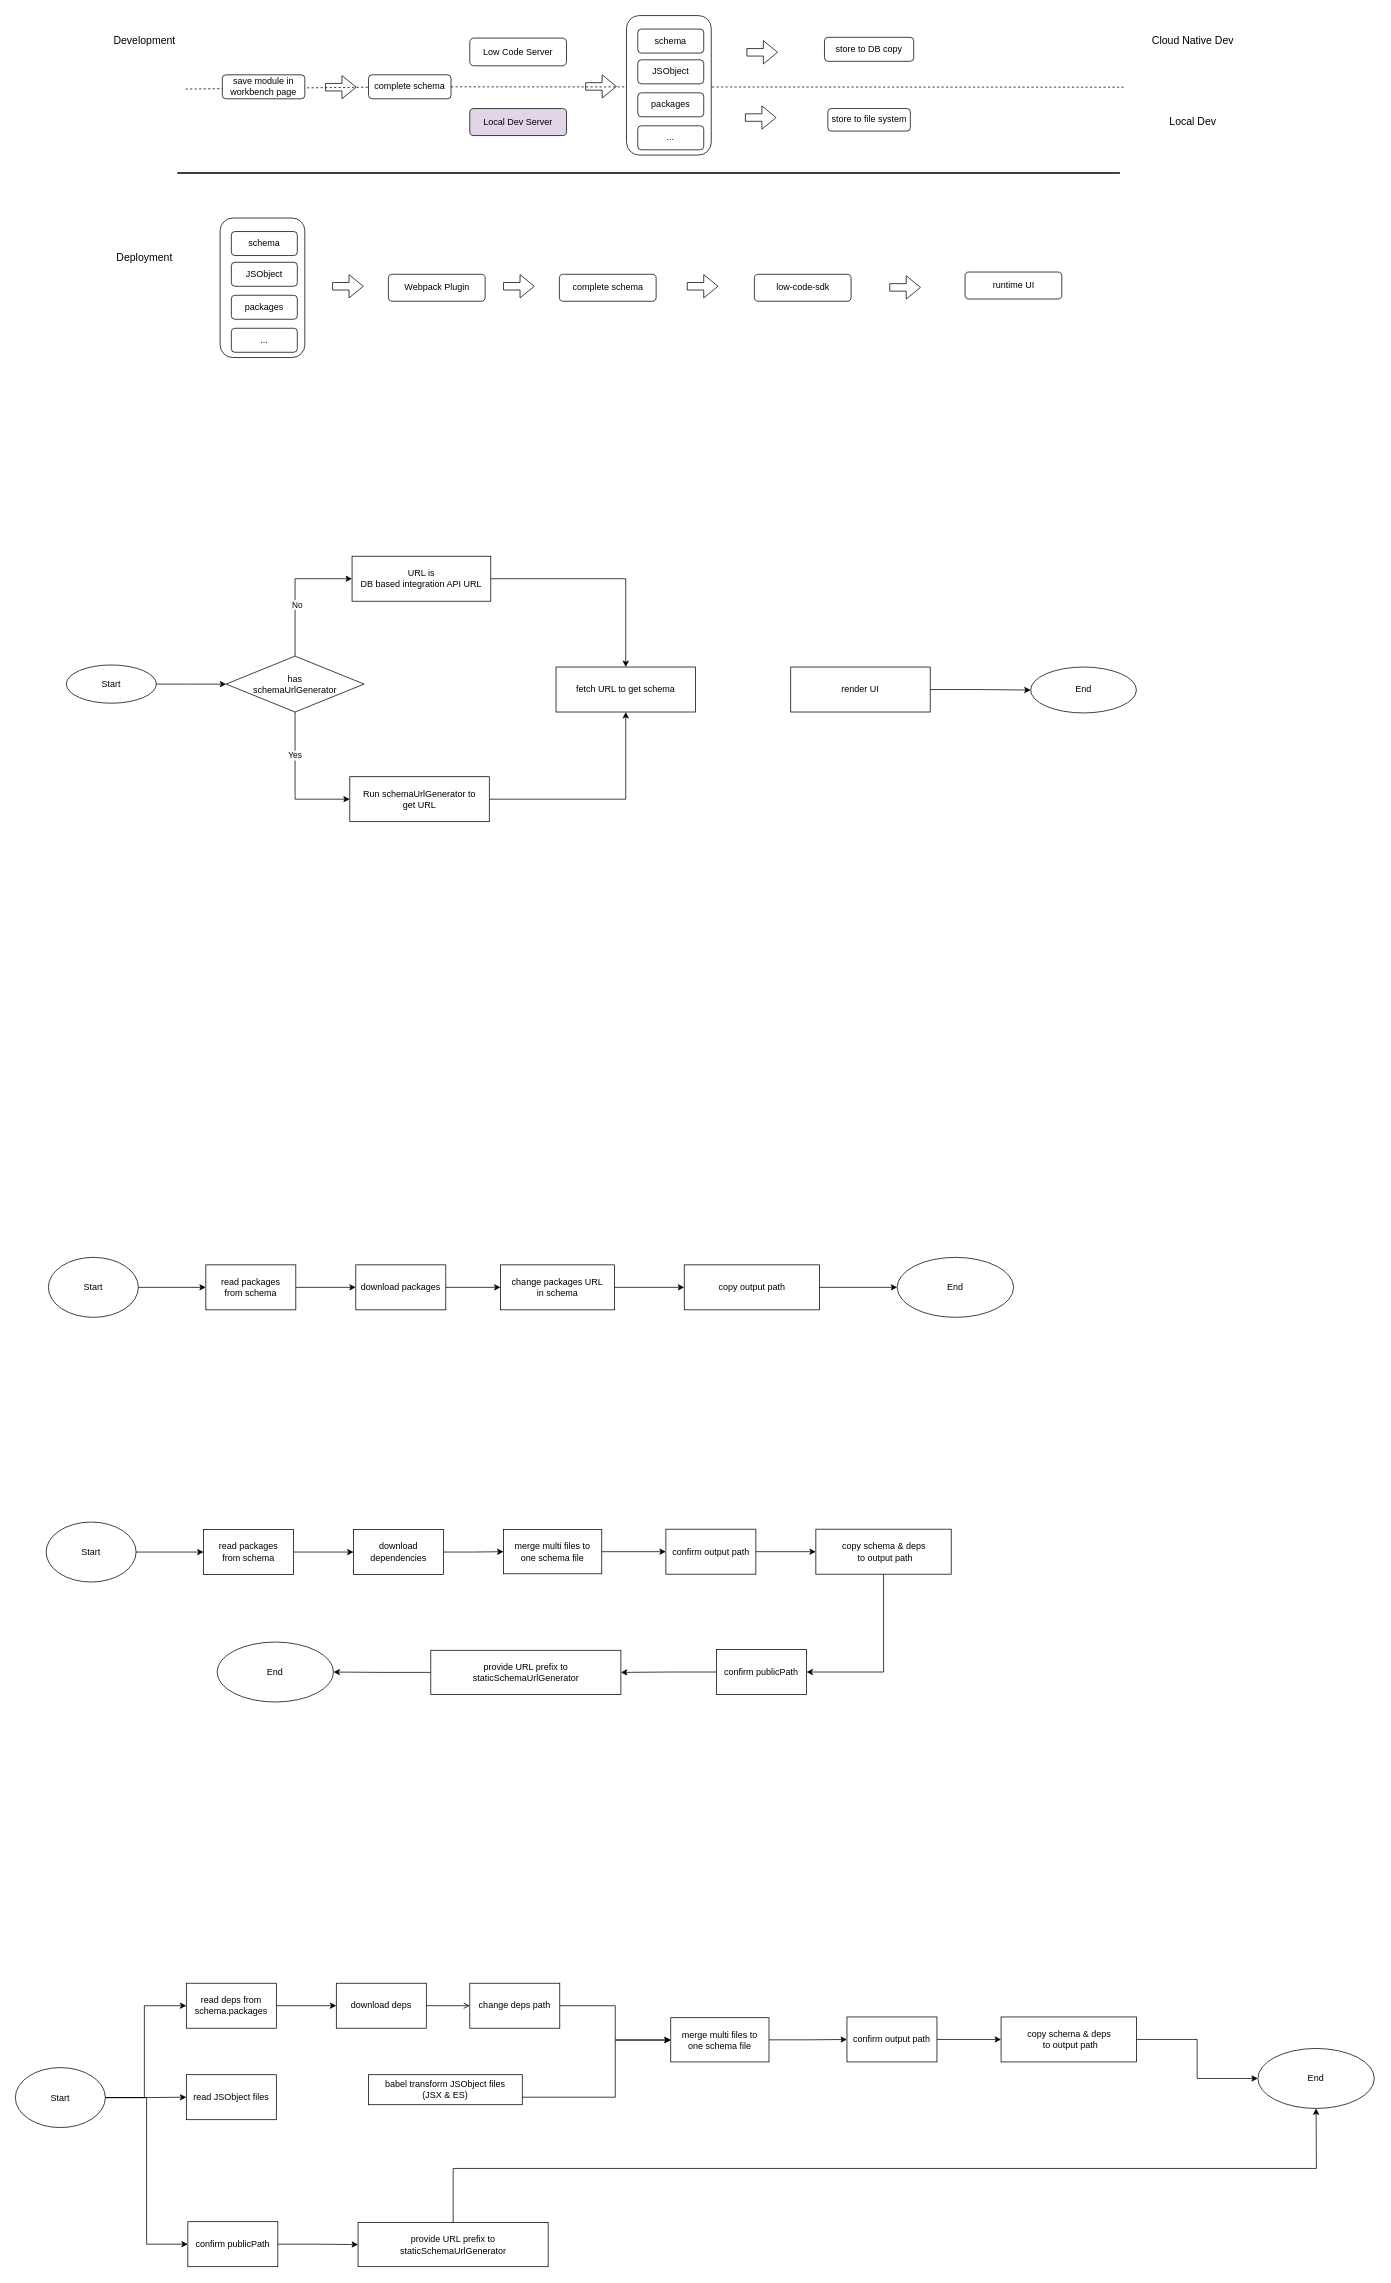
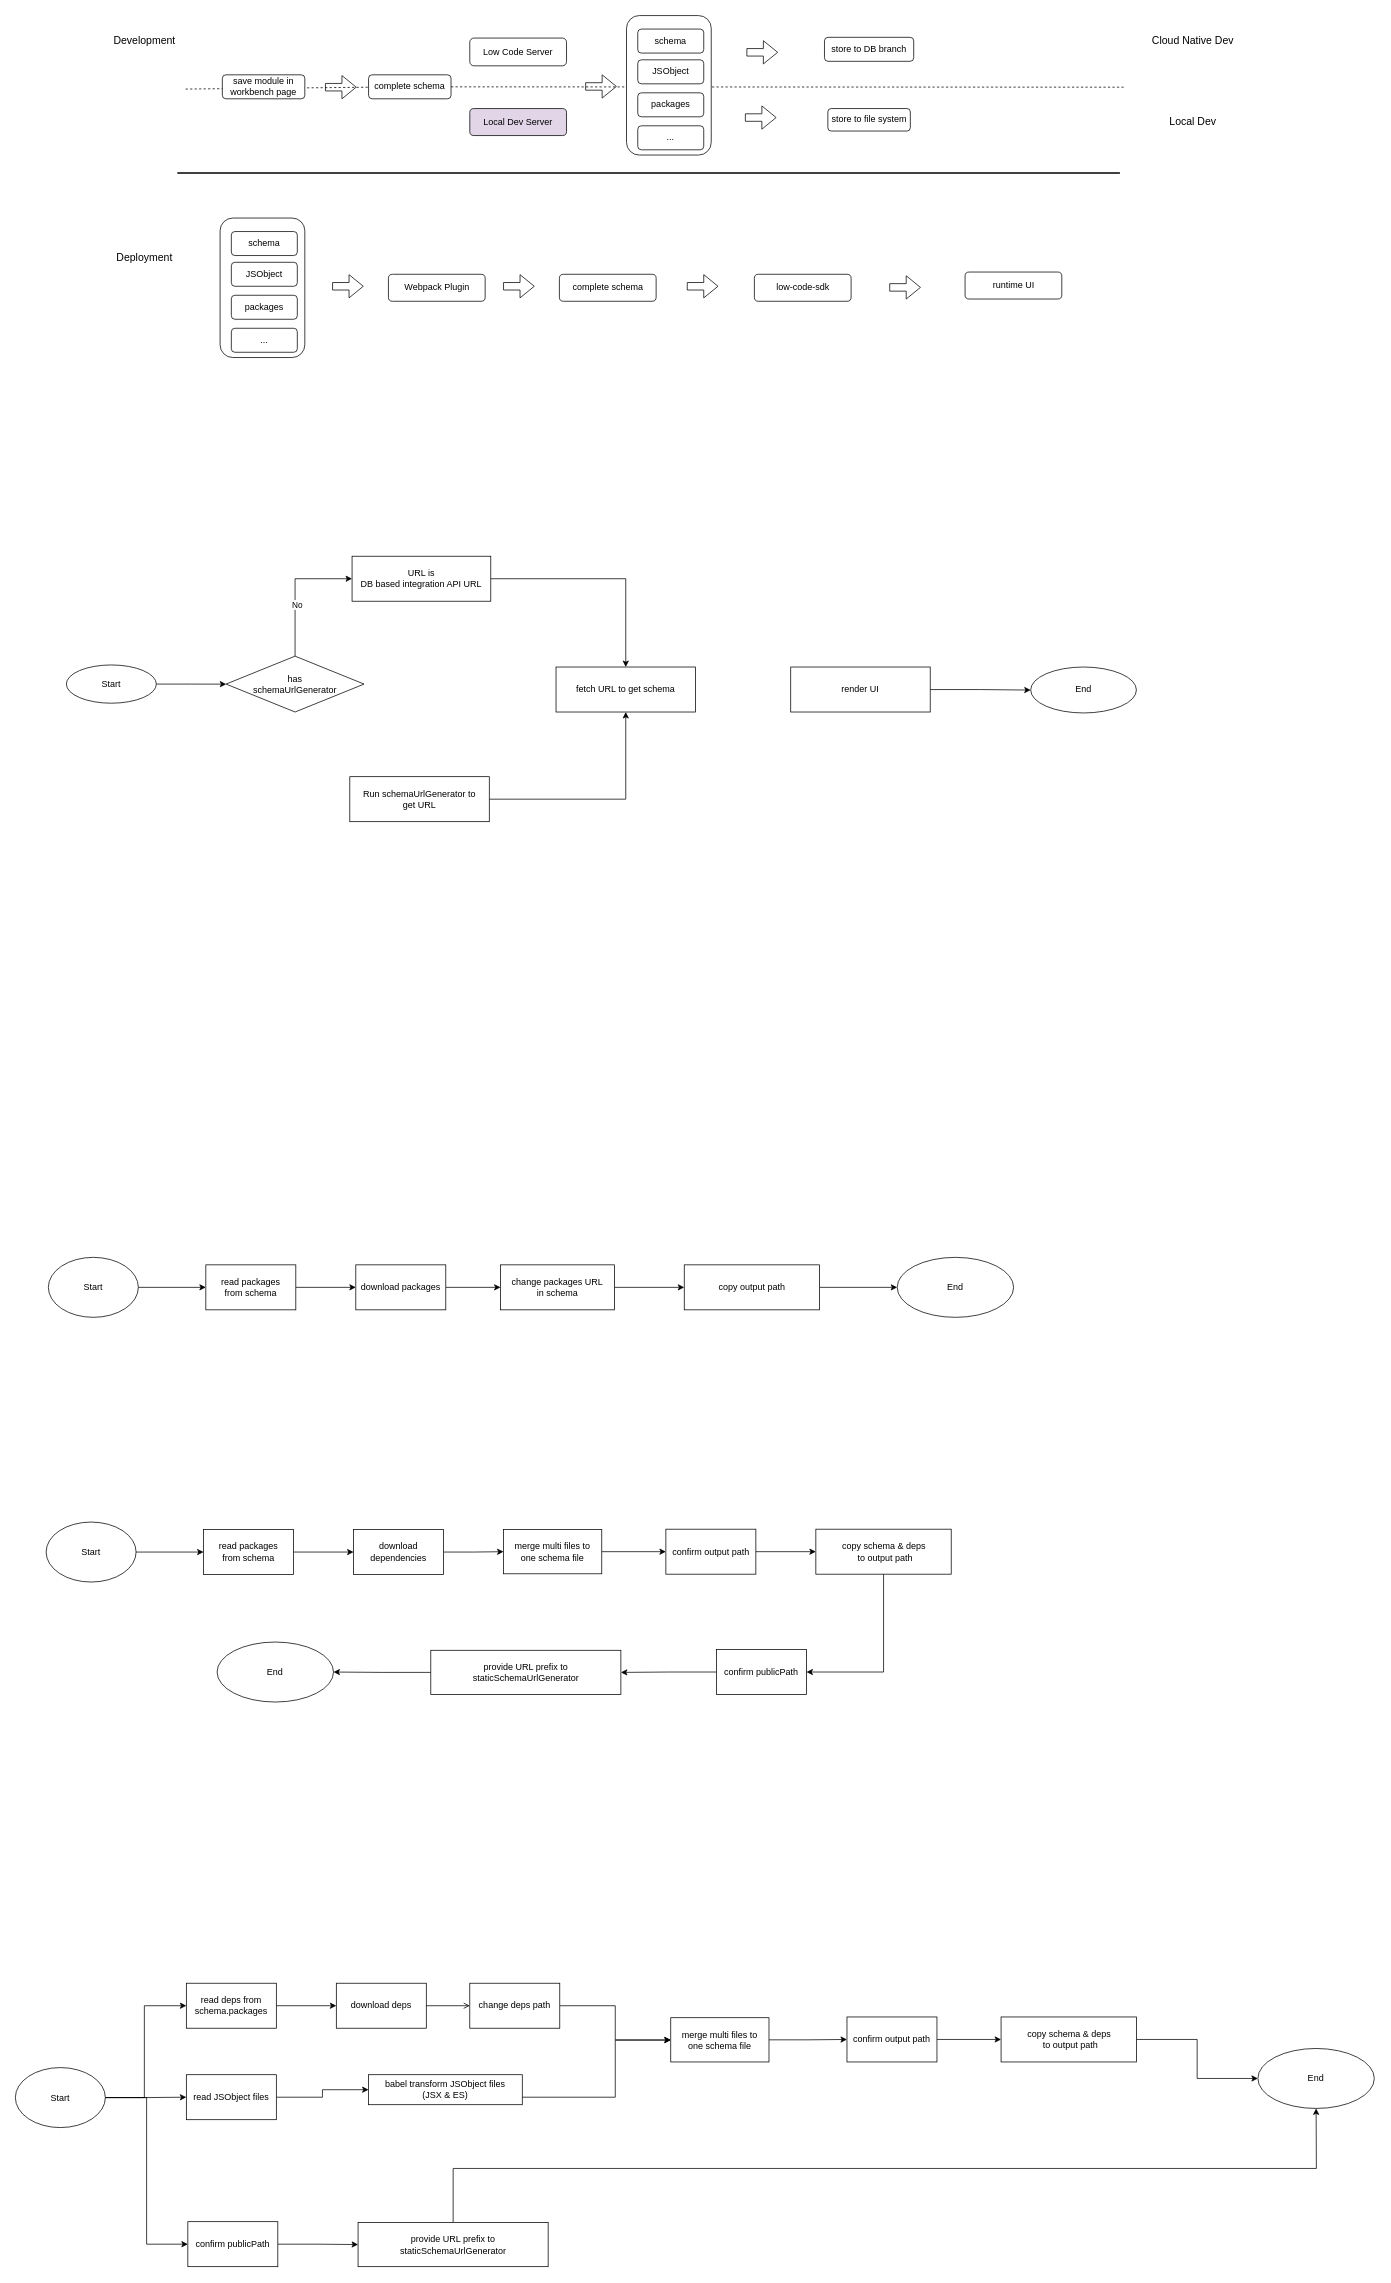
node "store to DB copy": label "store to DB copy" -> "store to DB branch"
edge "has schemaUrlGenerator" -> "Run schemaUrlGenerator to get URL": removed, label "Yes"
edge "read JSObject files" -> "babel transform JSObject files (JSX & ES)": added
